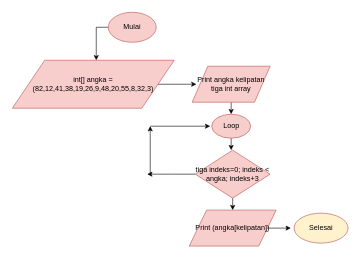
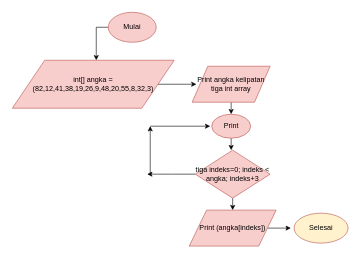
node "Loop": label "Loop" -> "Print"
node "Print (angka[kelipatan])": label "Print (angka[kelipatan])" -> "Print (angka[indeks])"
